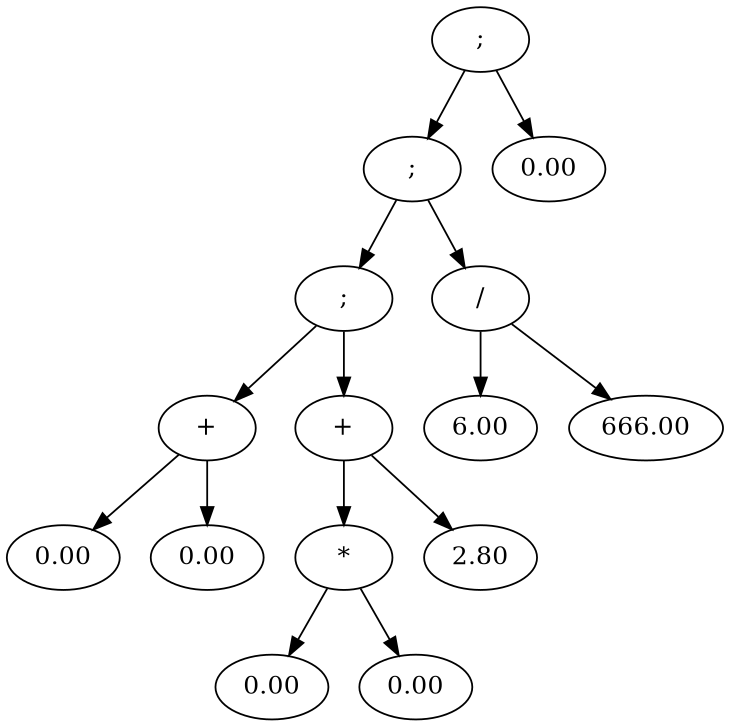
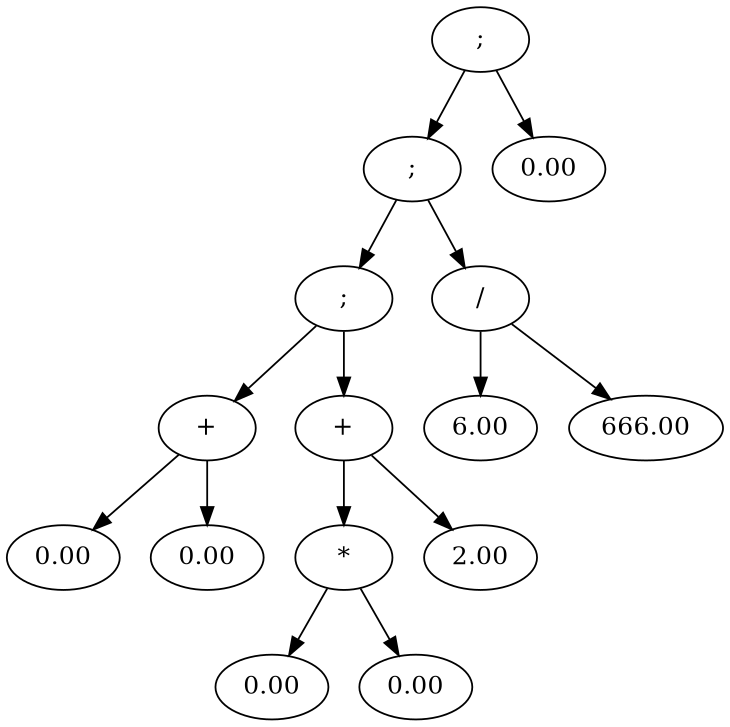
node "2.80": label "2.80" -> "2.00"
